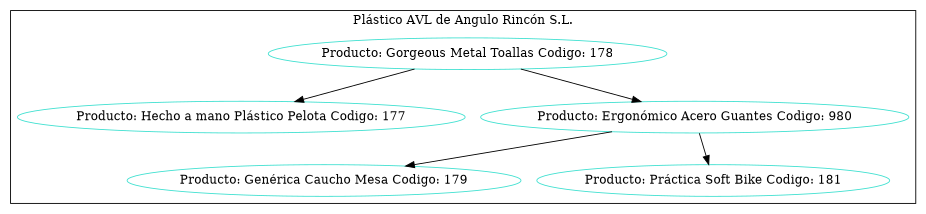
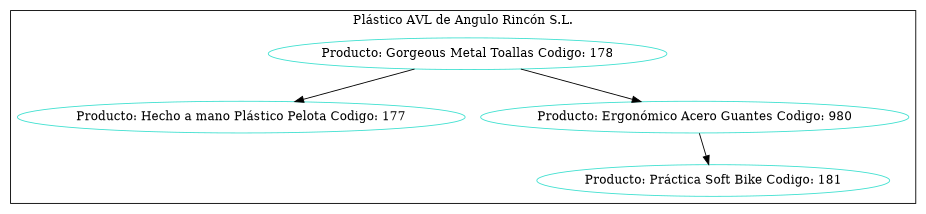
node "Producto: Genérica Caucho Mesa Codigo: 179": removed
